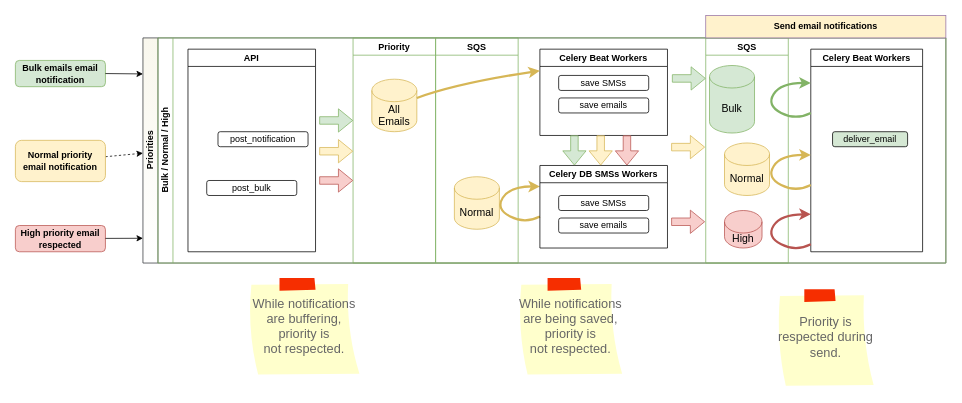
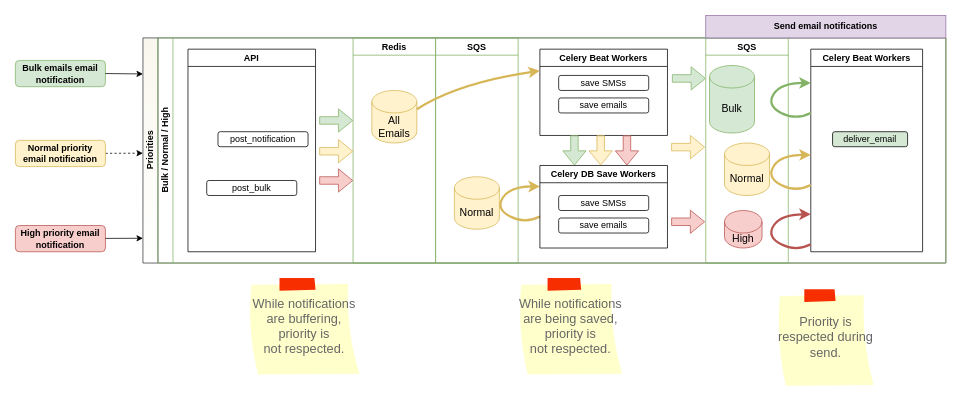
node "Send email notifications": fillcolor #fff2cc -> #e1d5e7
node "Priority": label "Priority" -> "Redis"
node "All Emails": moved (394, 105) -> (394, 117)
node "Normal priority email notification": size 90x41 -> 90x26
node "Celery DB SMSs Workers": label "Celery DB SMSs Workers" -> "Celery DB Save Workers"
node "High priority email respected": label "High priority email respected" -> "High priority email notification"
